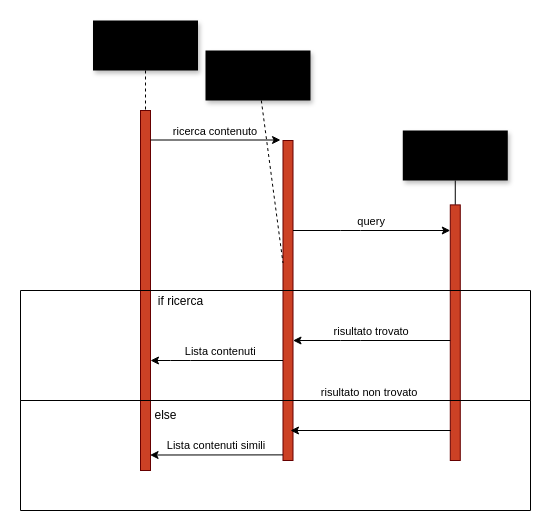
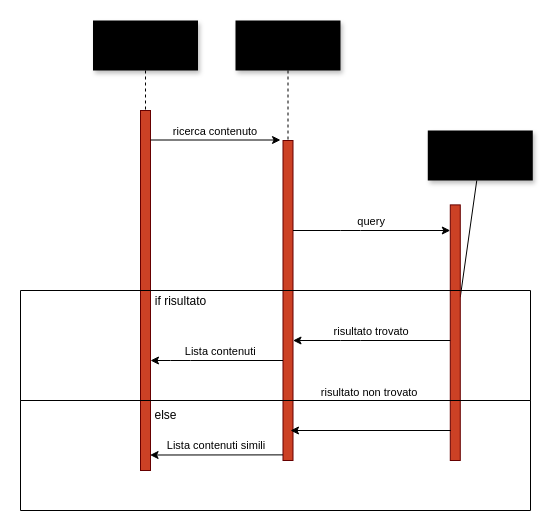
node "Lista": label "Lista" -> "Paolo"
node "Api": moved (258, 76) -> (288, 46)
node "Db": moved (455, 156) -> (480, 156)
node "if ricerca": label "if ricerca" -> "if risultato"
